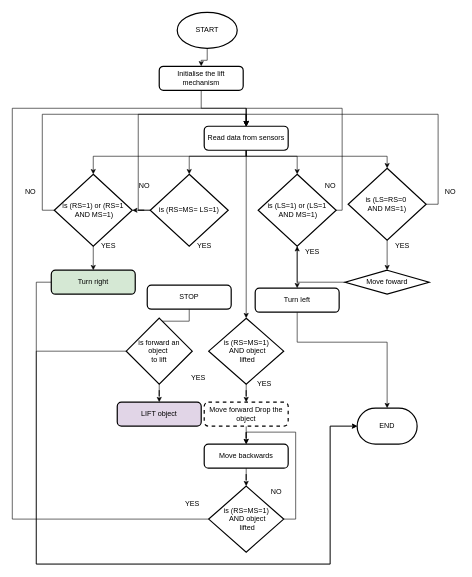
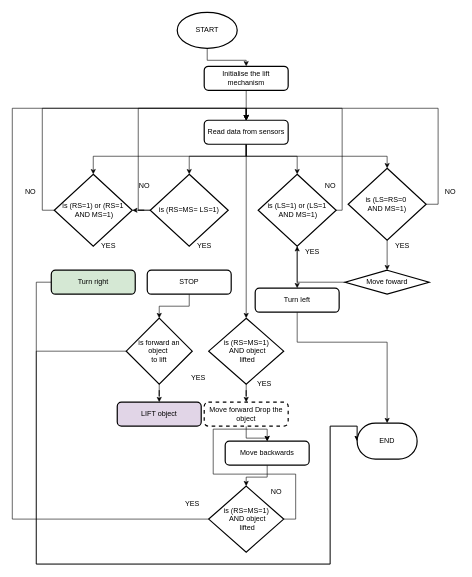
node "Initialise the lift mechanism": moved (201, 78) -> (246, 78)
node "Read data from sensors": moved (246, 138) -> (246, 132)
edge "is (RS=1) or (RS=1 AND MS=1)" -> "Turn right": removed
node "STOP": moved (189, 297) -> (189, 282)
node "END": moved (387, 426) -> (387, 441)
node "Move backwards": moved (246, 456) -> (267, 453)
